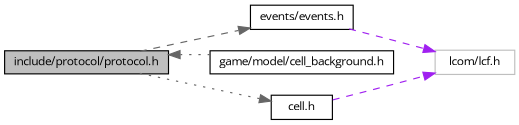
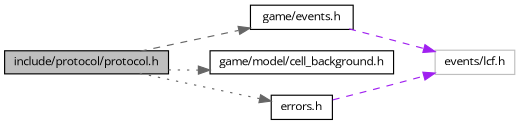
node "events/events.h": label "events/events.h" -> "game/events.h"
edge "game/model/cell_background.h" -> "include/protocol/protocol.h": reversed
node "lcom/lcf.h": label "lcom/lcf.h" -> "events/lcf.h"
node "cell.h": label "cell.h" -> "errors.h"
